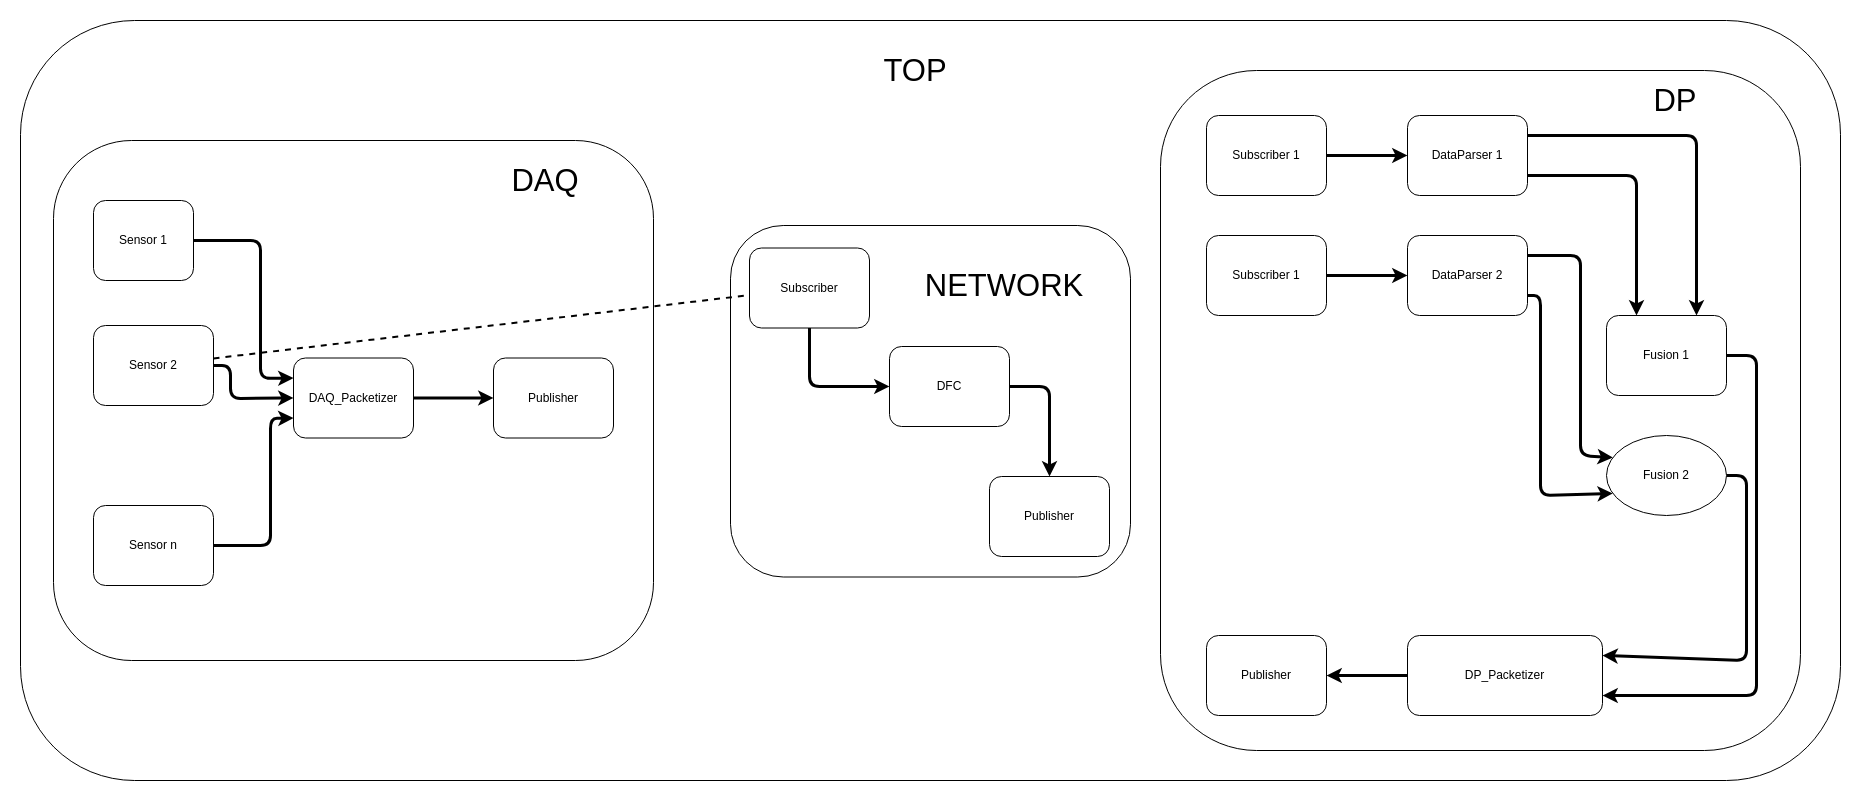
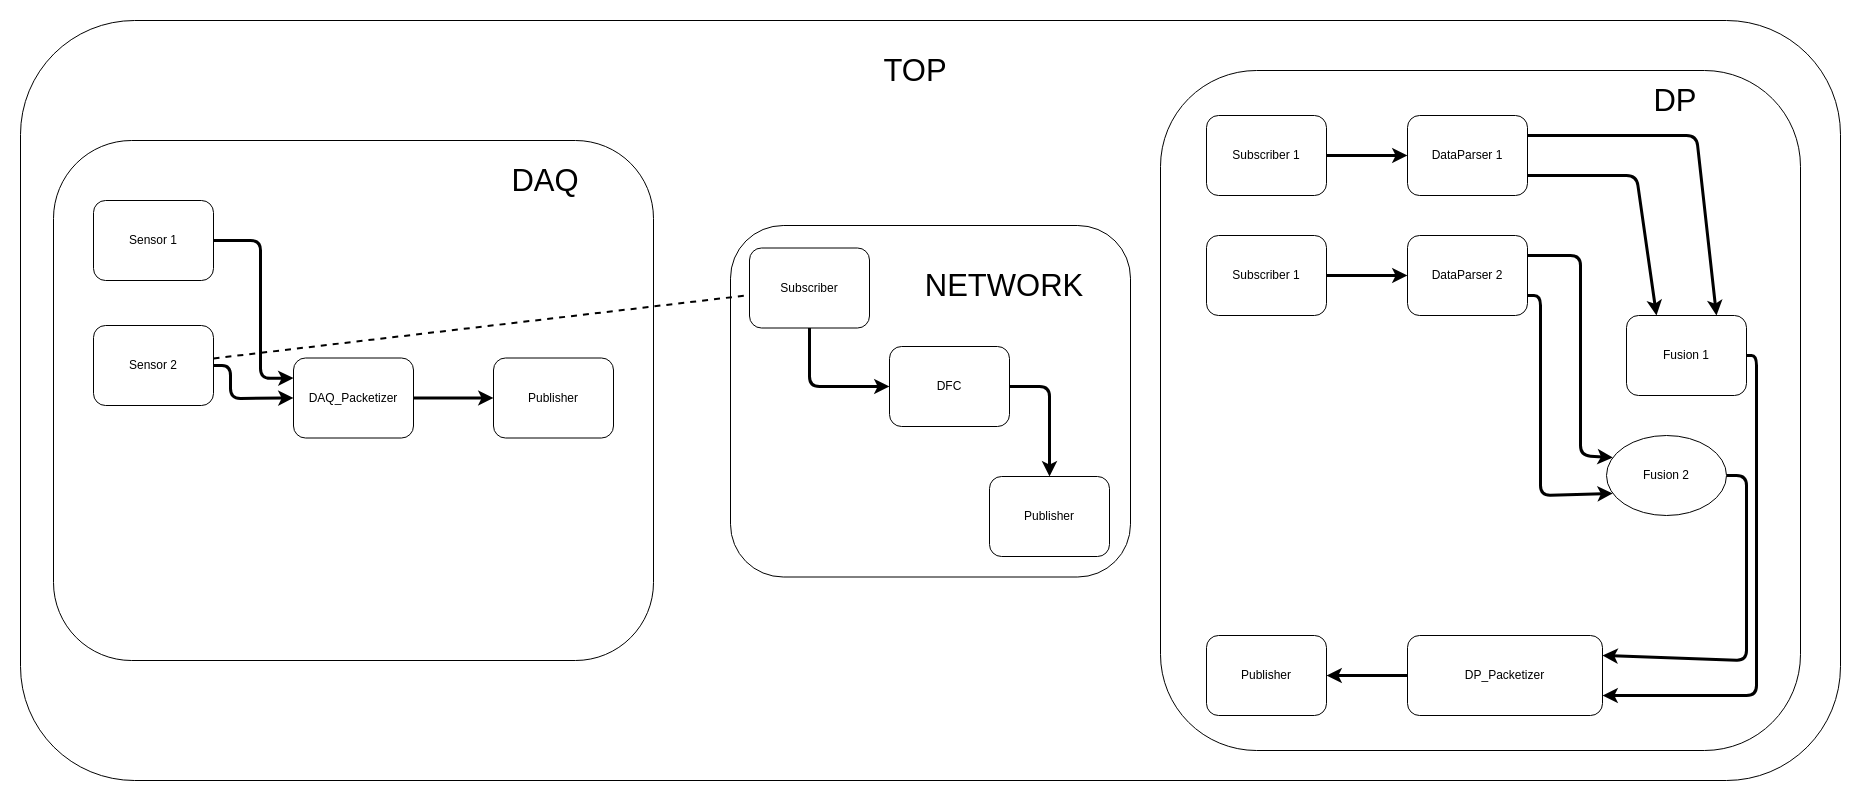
node "Sensor 1": size 100x80 -> 120x80
node "Fusion 1": moved (1667, 356) -> (1687, 356)
edge "Sensor n" -> "DAQ_Packetizer": removed
node "Sensor n": removed
